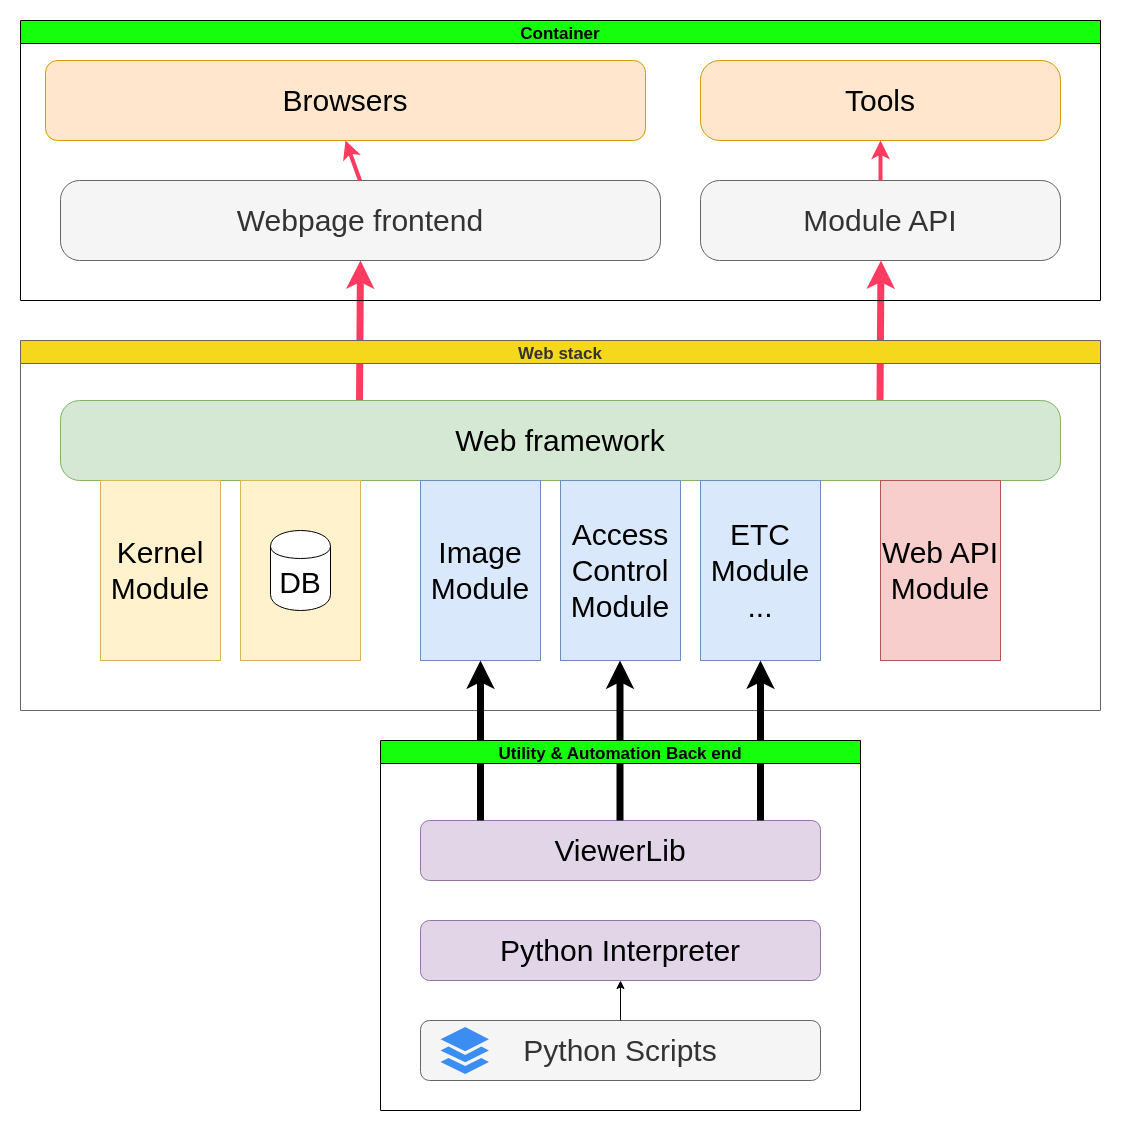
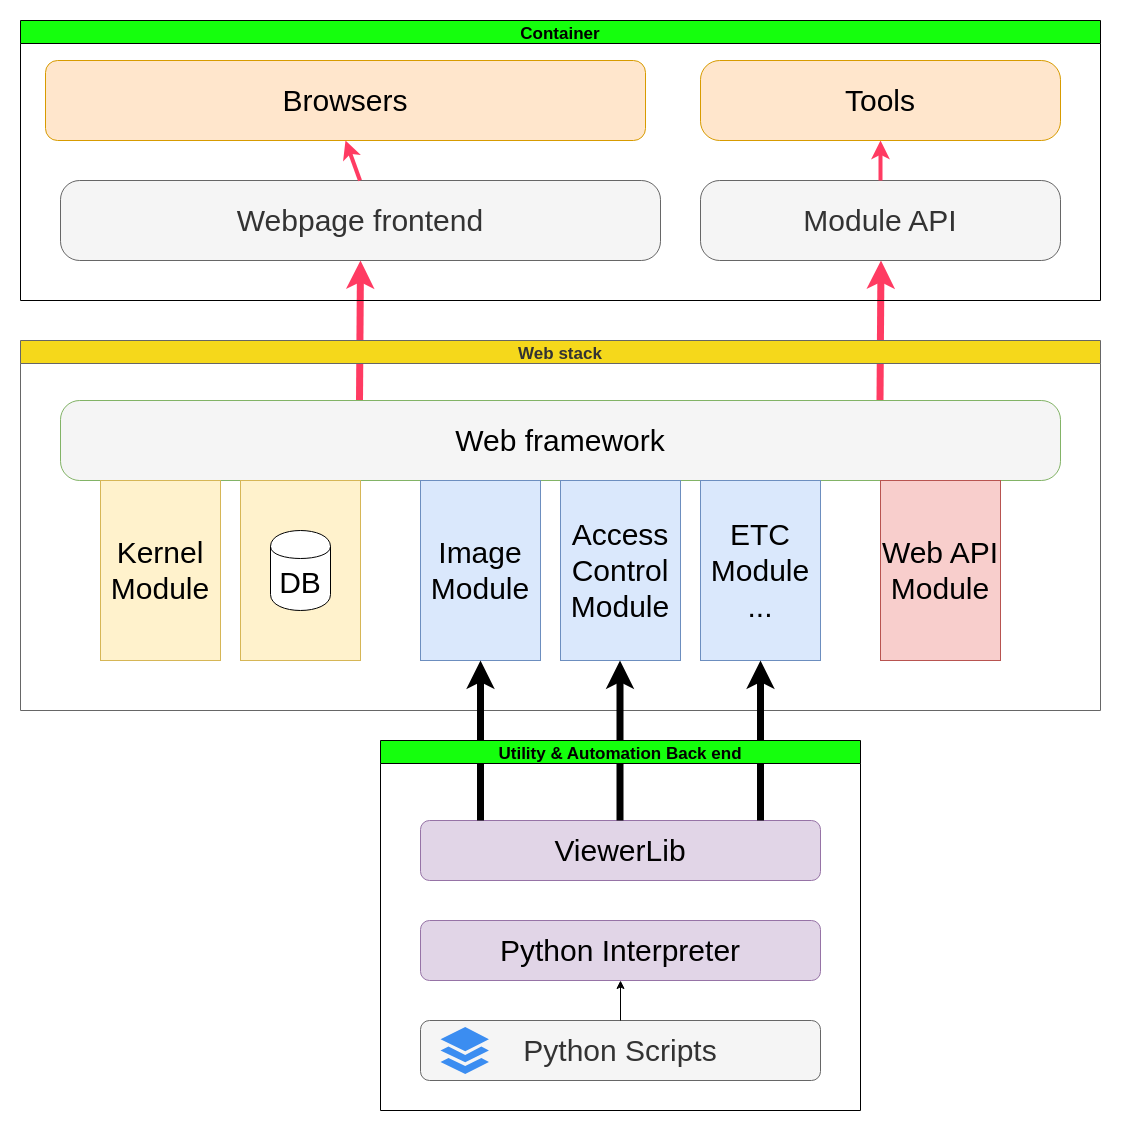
node "Web framework": fillcolor #d5e8d4 -> #f5f5f5
